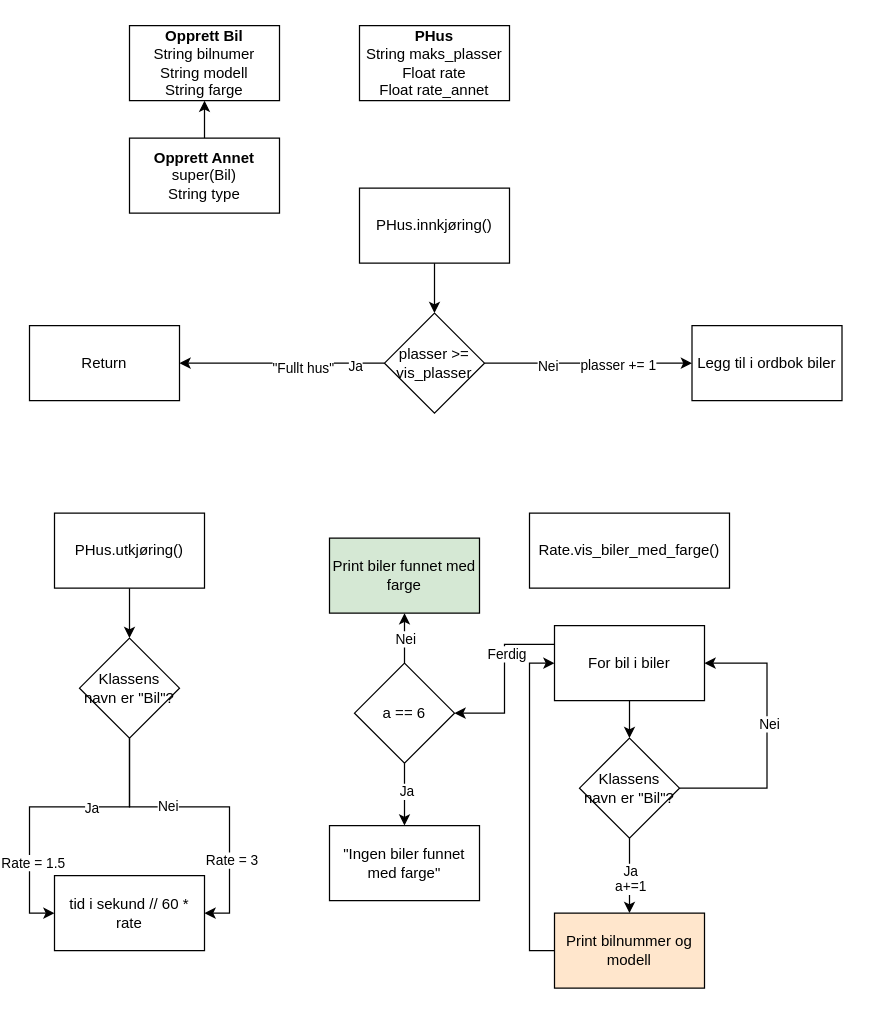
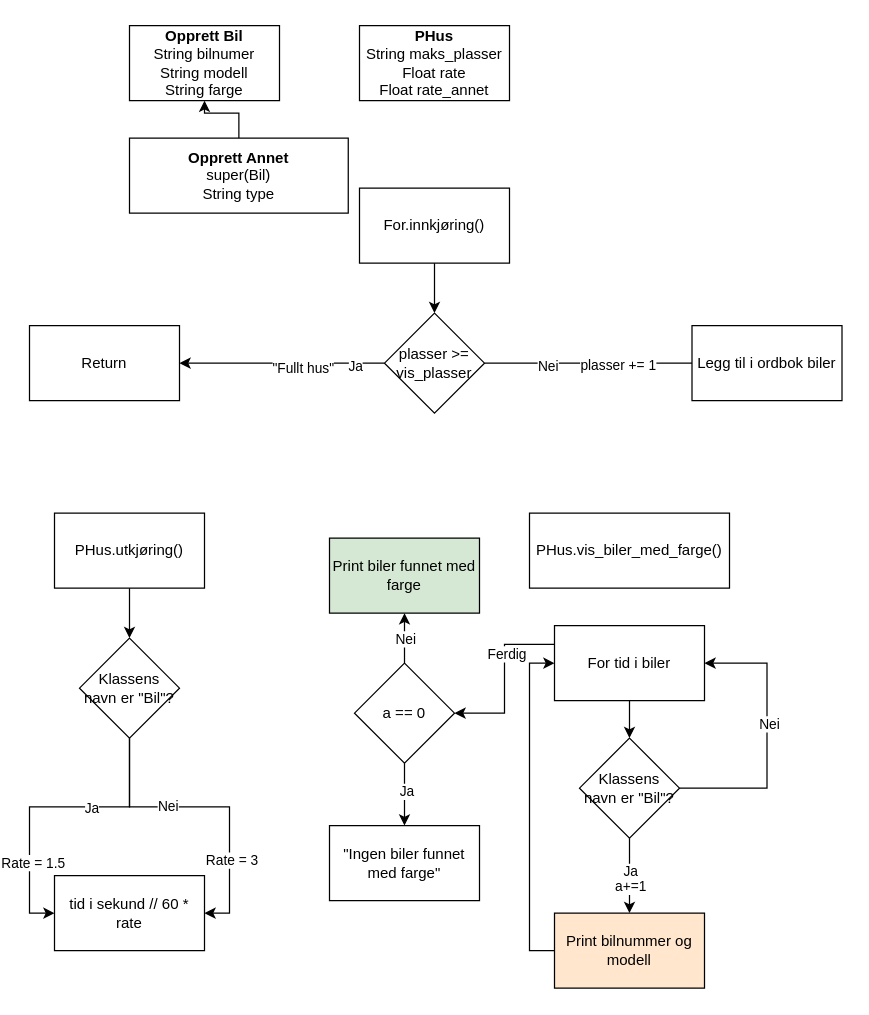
node "Opprett Annet super(Bil) String type": size 150x75 -> 219x75
node "PHus.innkjøring()": label "PHus.innkjøring()" -> "For.innkjøring()"
edge "plasser >= vis_plasser" -> "Legg til i ordbok biler": arrowhead classic -> none
node "Rate.vis_biler_med_farge()": label "Rate.vis_biler_med_farge()" -> "PHus.vis_biler_med_farge()"
node "For bil i biler": label "For bil i biler" -> "For tid i biler"
node "a == 6": label "a == 6" -> "a == 0"
